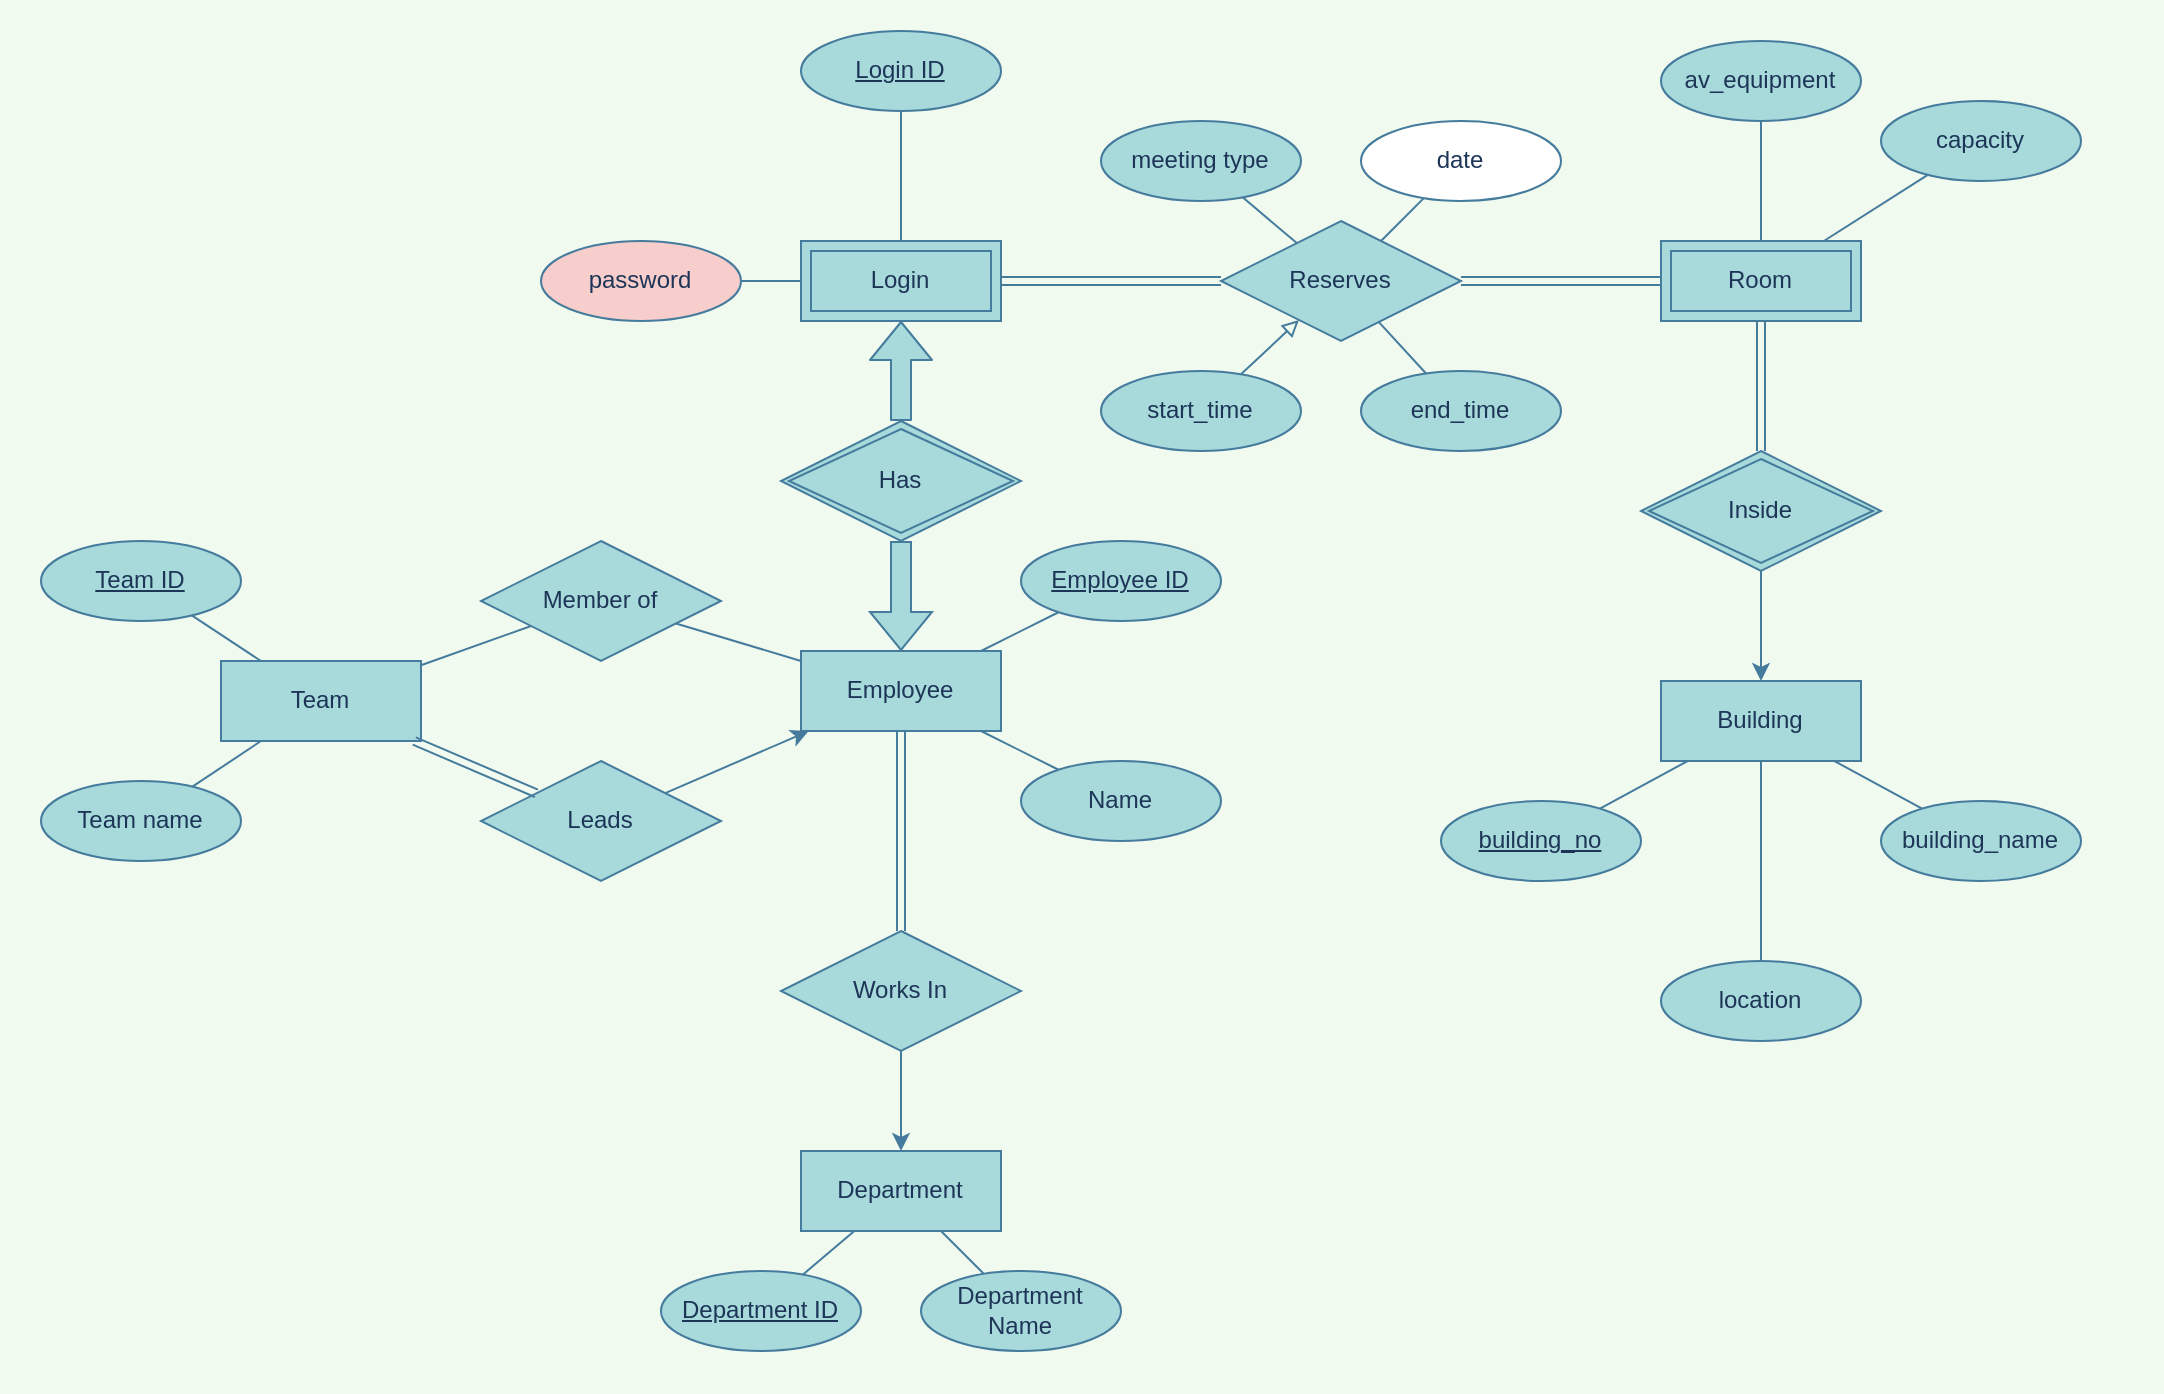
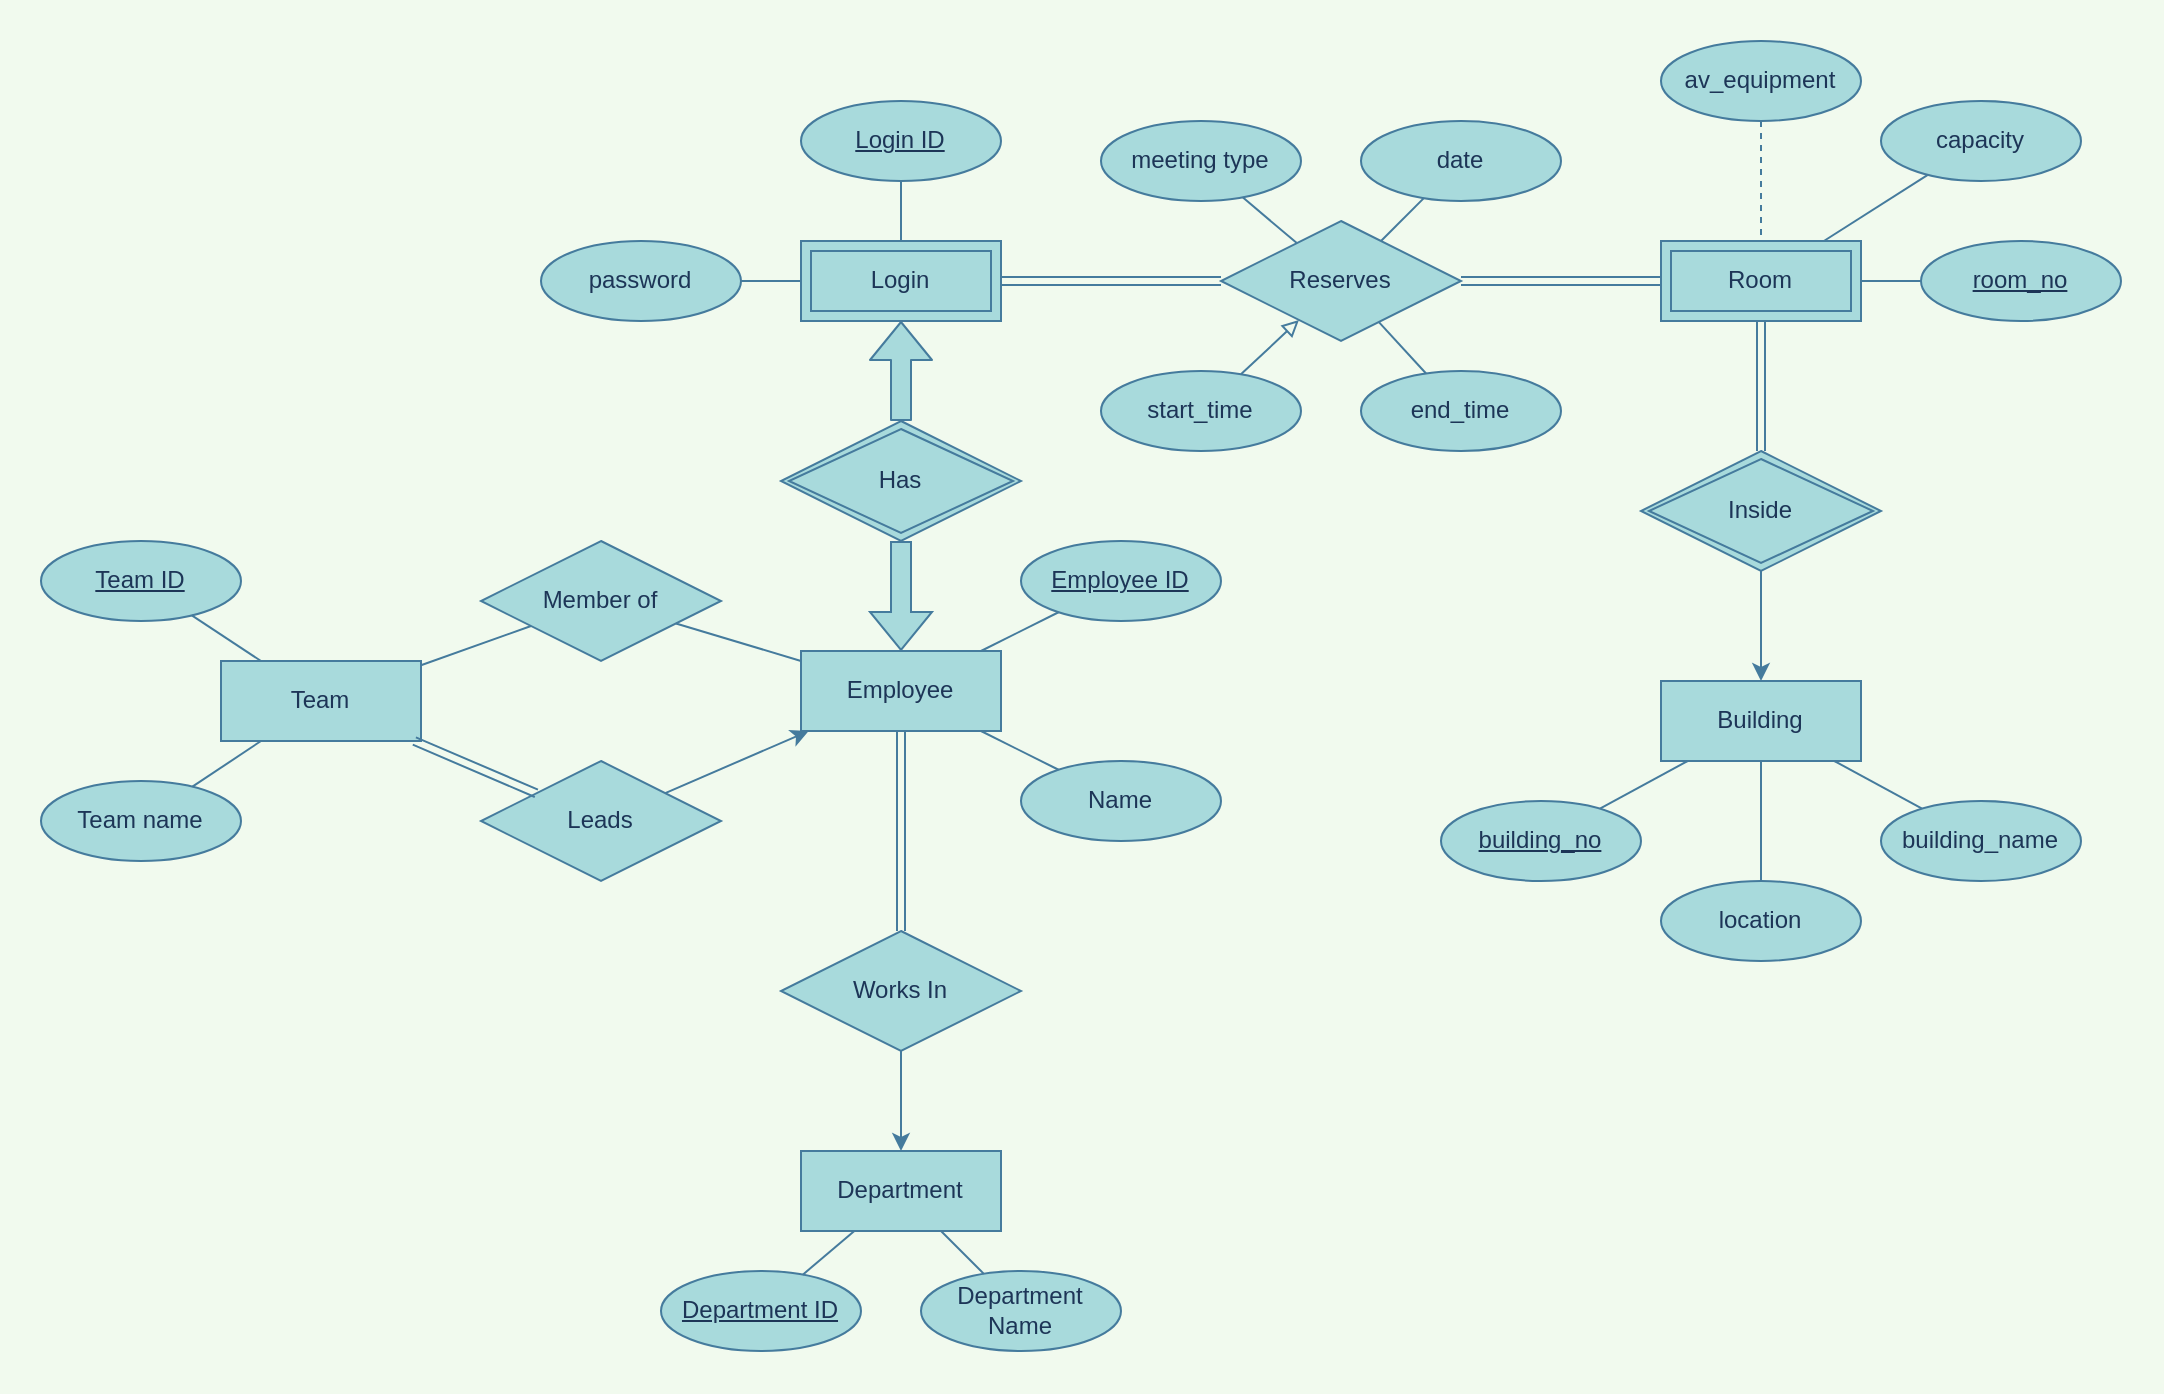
node "Login ID": moved (901, 71) -> (901, 141)
node "date": fillcolor #ffffff -> #a8dadc
edge "av_equipment" -- "Room": style solid -> dashed
node "password": fillcolor #f8cecc -> #a8dadc
edge "Room" -- "room_no": added
node "room_no": added
node "location": moved (1761, 1001) -> (1761, 921)
